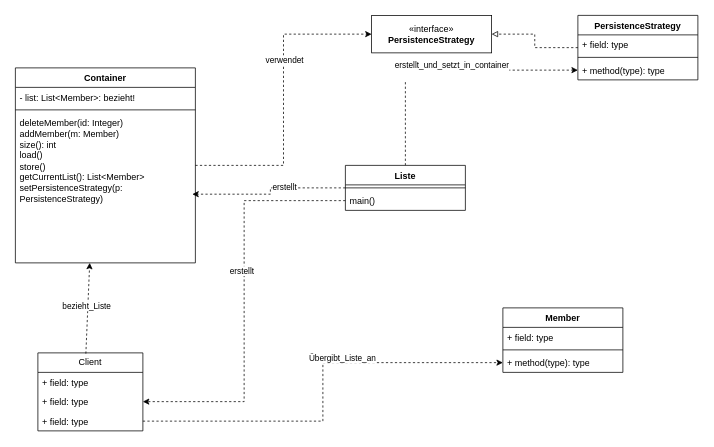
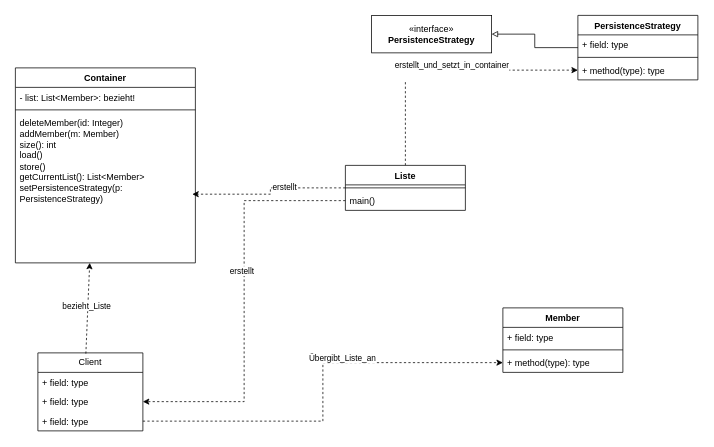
edge "PersistenceStrategy" -> "«interface» PersistenceStrategy": style dashed -> solid
edge "Container" -> "«interface» PersistenceStrategy": removed, label "verwendet"
